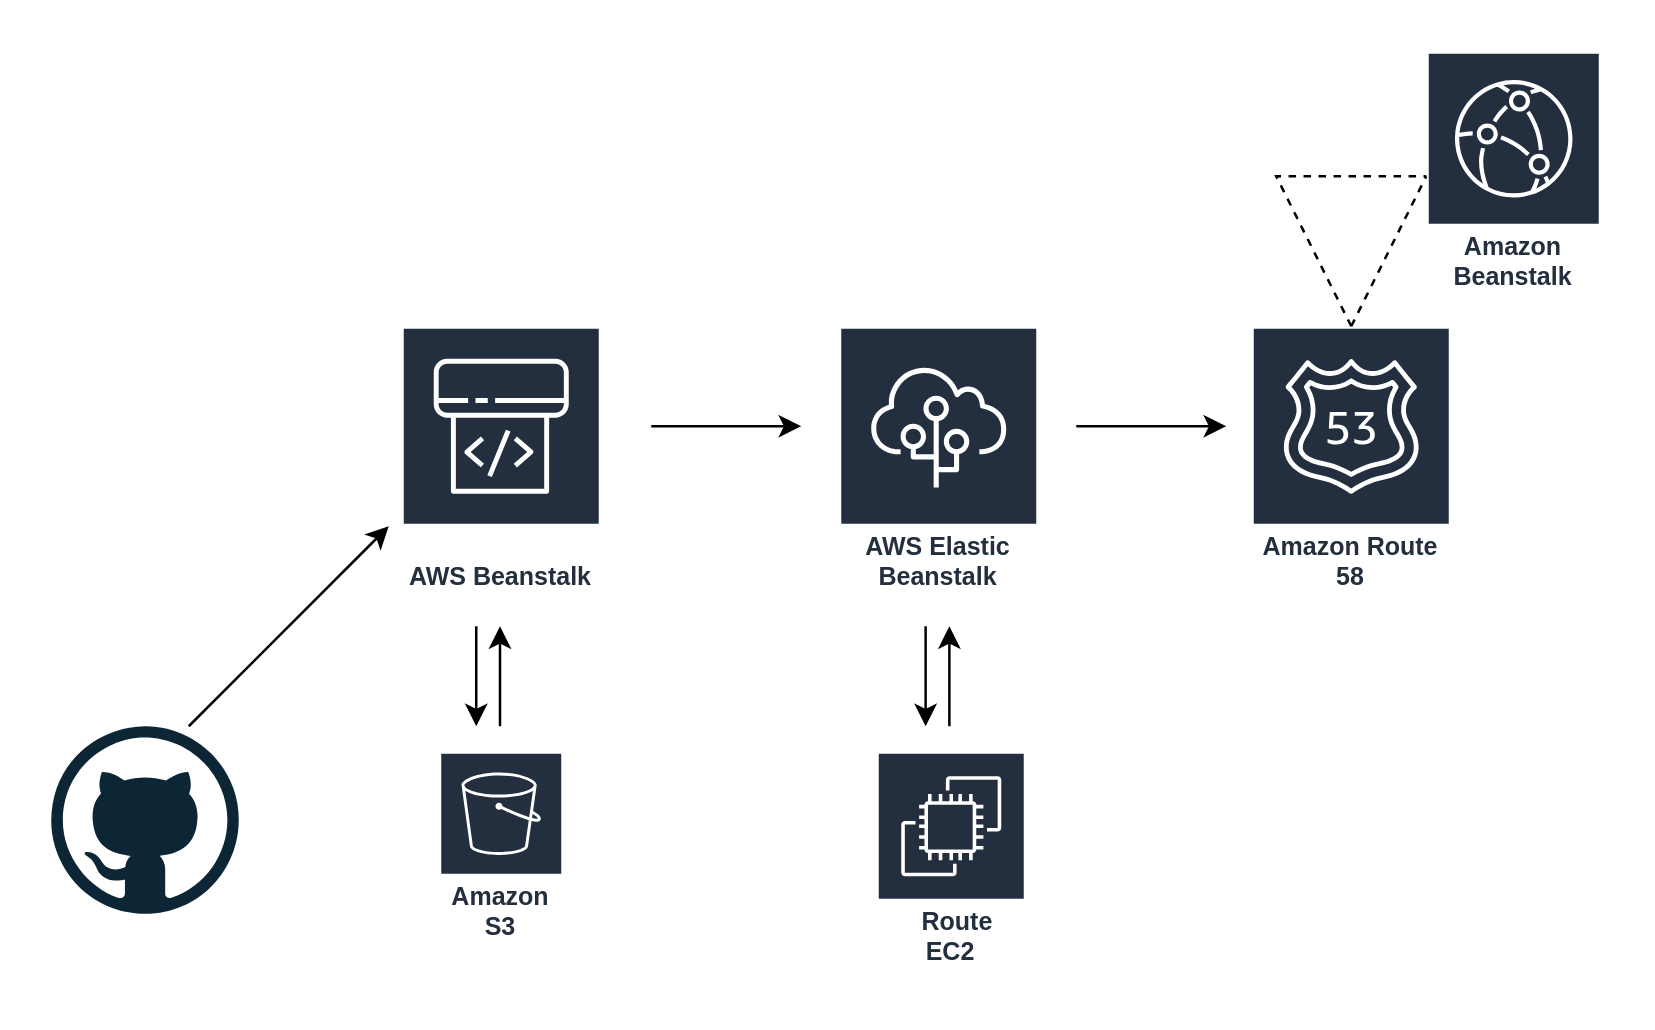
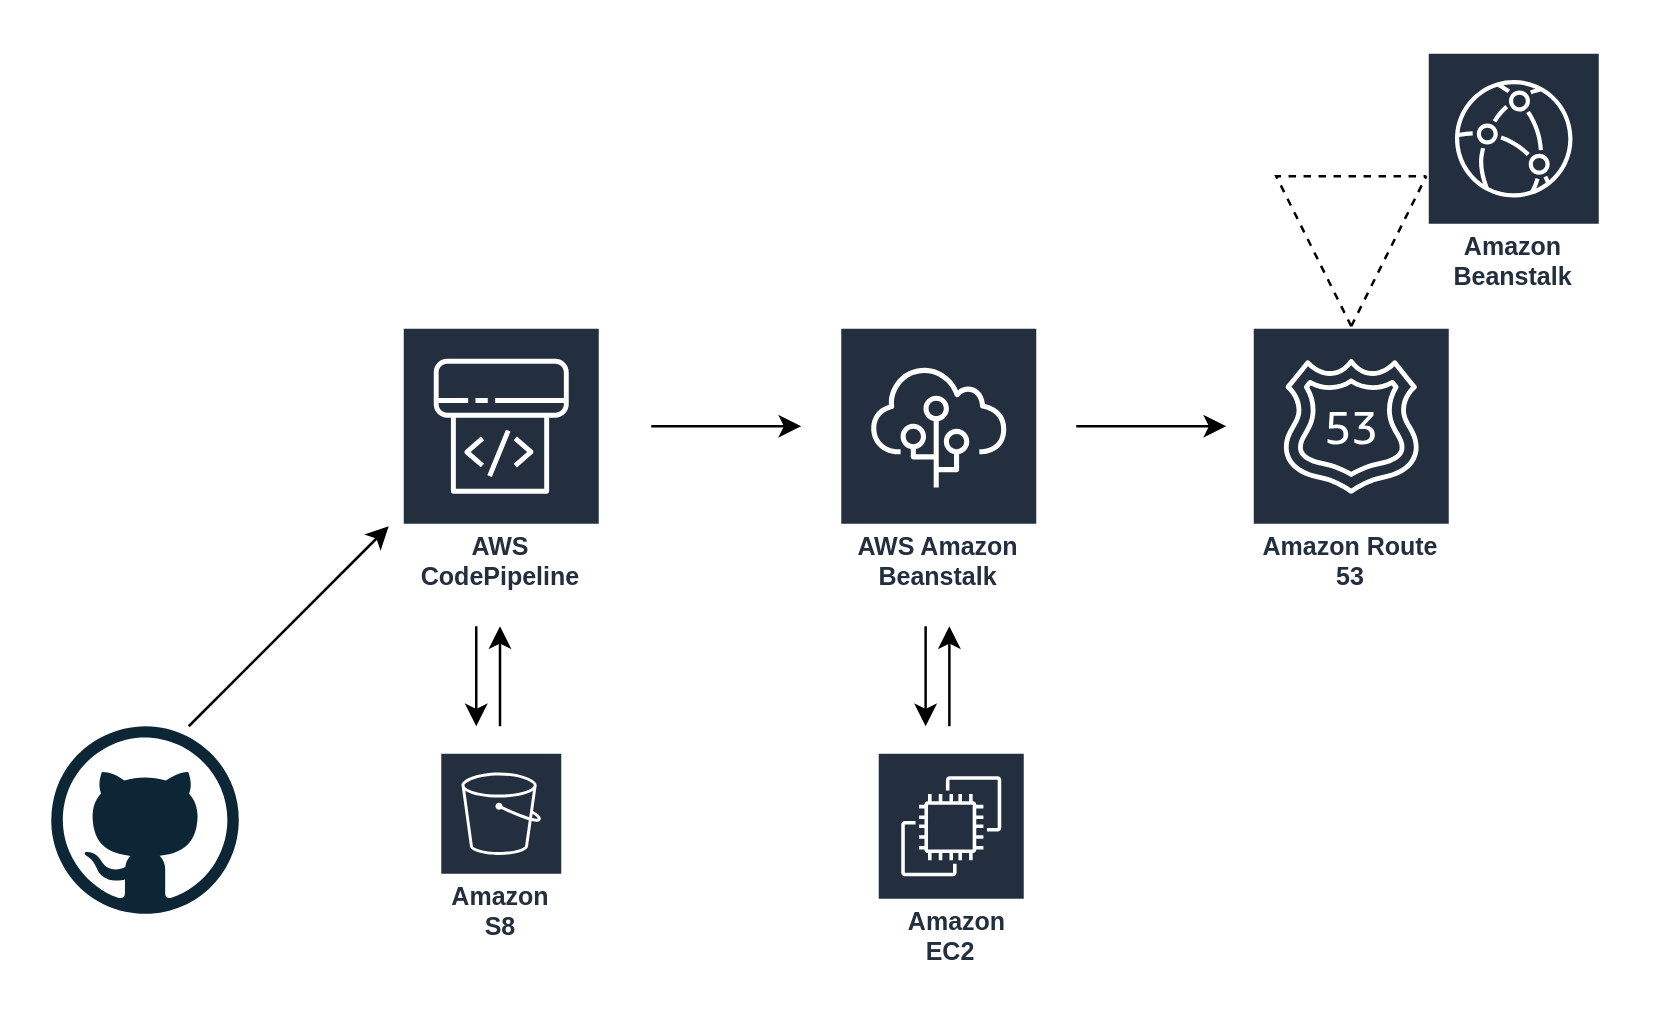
node "AWS Elastic Beanstalk": label "AWS Elastic Beanstalk" -> "AWS Amazon Beanstalk"
node "Amazon Route 58": label "Amazon Route 58" -> "Amazon Route 53"
node "AWS Beanstalk": label "AWS Beanstalk" -> "AWS CodePipeline"
node "Amazon S3": label "Amazon S3" -> "Amazon S8"
node "Route EC2": label "Route EC2" -> "Amazon EC2"
